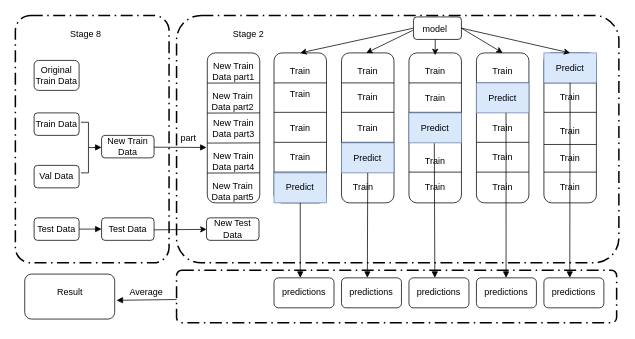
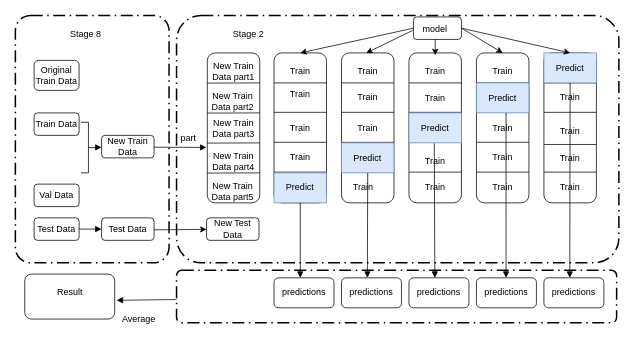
node "Val Data": moved (57, 177) -> (57, 195)
node "Average": moved (147, 293) -> (139, 319)
